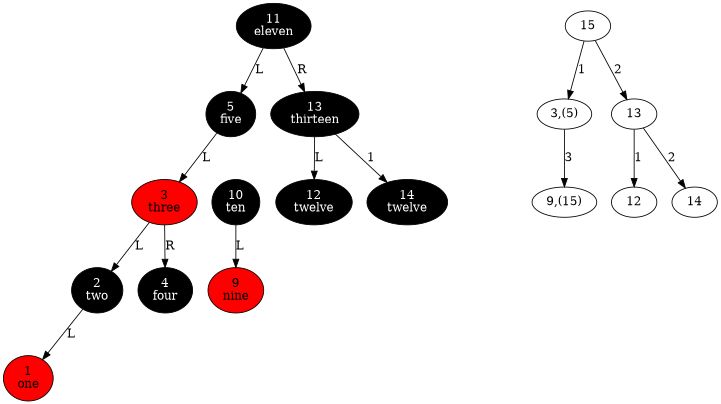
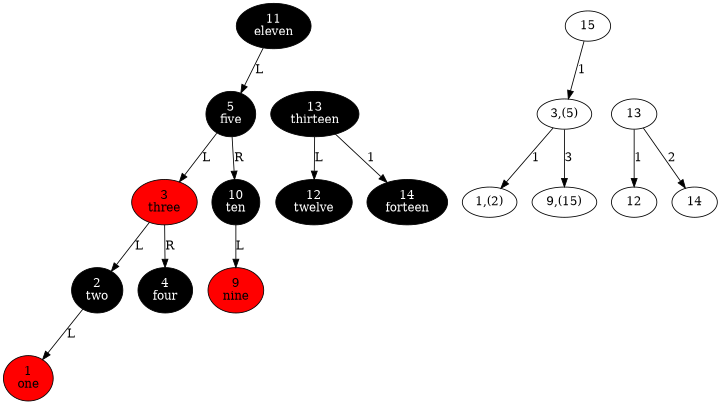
edge "11 eleven" -> "13 thirteen": removed, label "R"
edge "15" -> "13": removed, label "2"
edge "5 five" -> "10 ten": added, label "R"
node "14 twelve": label "14 twelve" -> "14 forteen"
node "1,(2)": added
